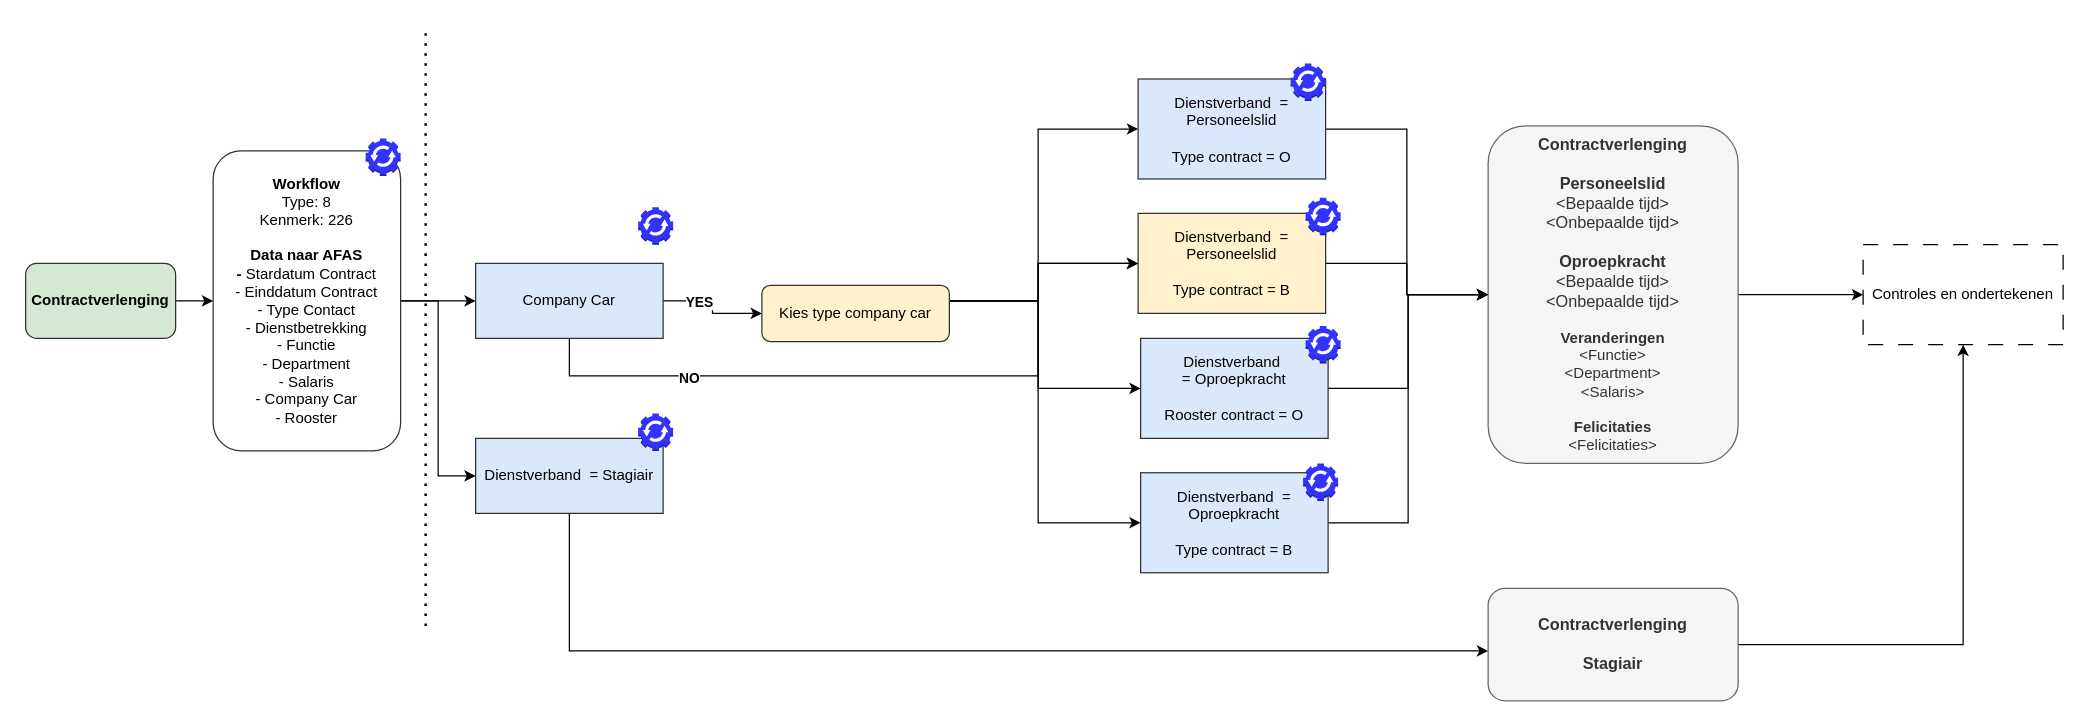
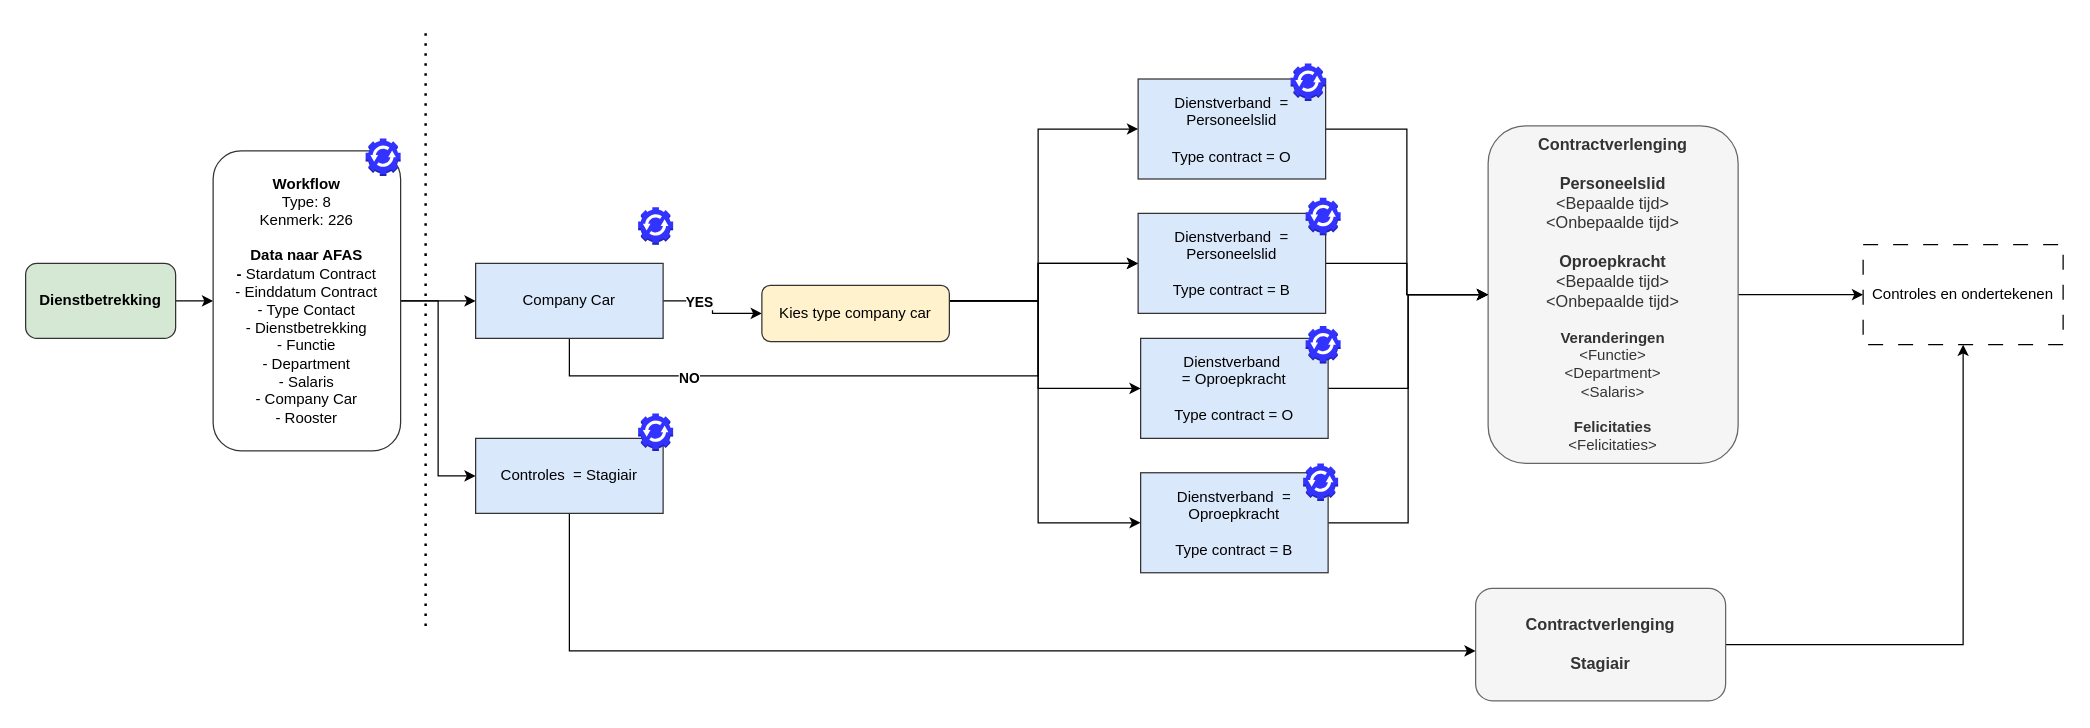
node "Dienstverband = Personeelslid Type contract = B": fillcolor #fff2cc -> #dae8fc
node "Contractverlenging": label "Contractverlenging" -> "Dienstbetrekking"
node "Dienstverband = Oproepkracht Rooster contract = O": label "Dienstverband = Oproepkracht Rooster contract = O" -> "Dienstverband = Oproepkracht Type contract = O"
node "Dienstverband = Stagiair": label "Dienstverband = Stagiair" -> "Controles = Stagiair"
node "Contractverlenging Stagiair": moved (1613, 644) -> (1601, 644)
